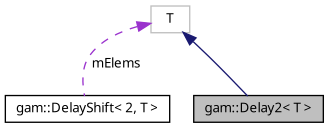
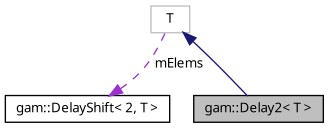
edge "gam::DelayShift< 2, T >" -> "T": reversed
